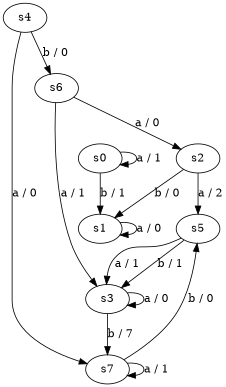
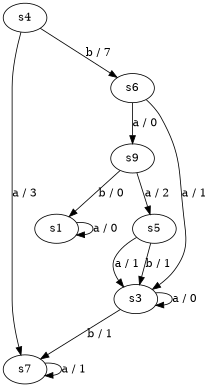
edge "s4" -> "s6": label "b / 0" -> "b / 7"
node "s0": removed
node "s2": label "s2" -> "s9"
edge "s4" -> "s7": label "a / 0" -> "a / 3"
edge "s7" -> "s5": removed, label "b / 0"
edge "s3" -> "s7": label "b / 7" -> "b / 1"
